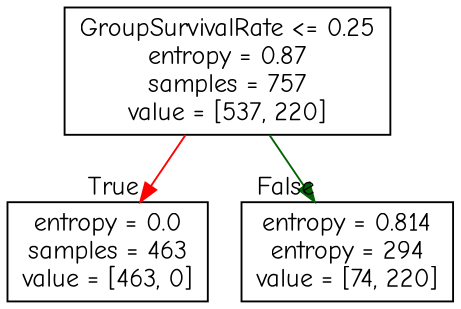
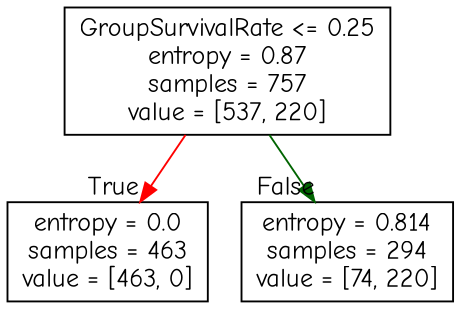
node "entropy = 0.814 entropy = 294 value = [74, 220]": label "entropy = 0.814 entropy = 294 value = [74, 220]" -> "entropy = 0.814 samples = 294 value = [74, 220]"
